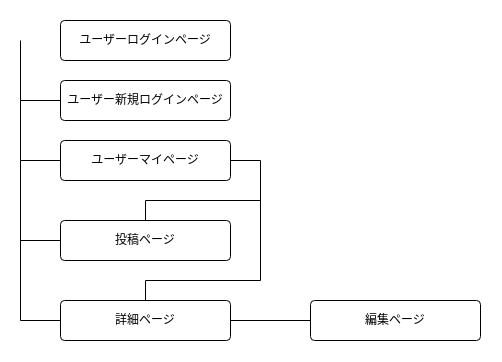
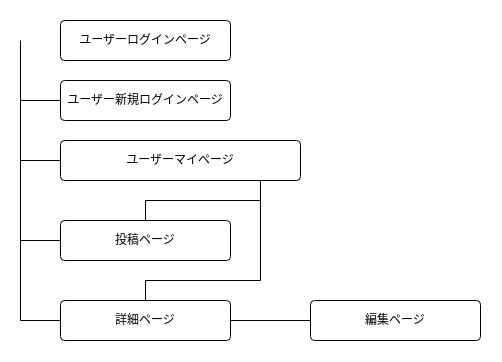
node "ユーザーマイページ": size 170x40 -> 240x40
